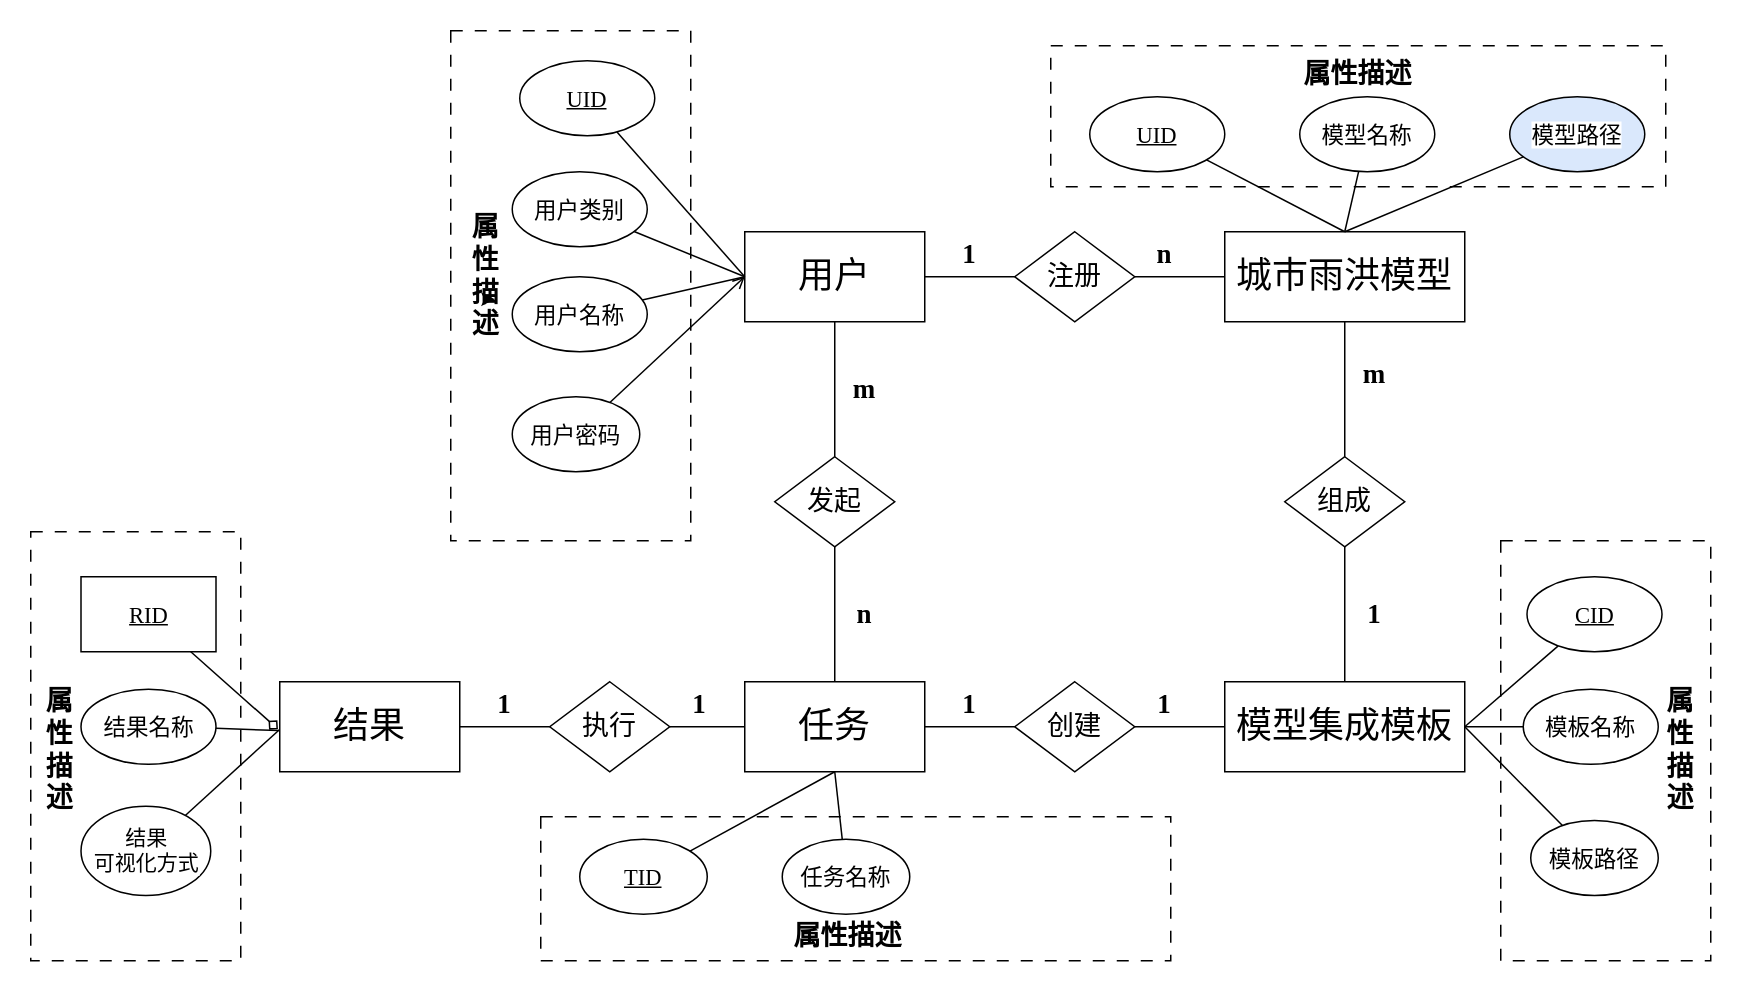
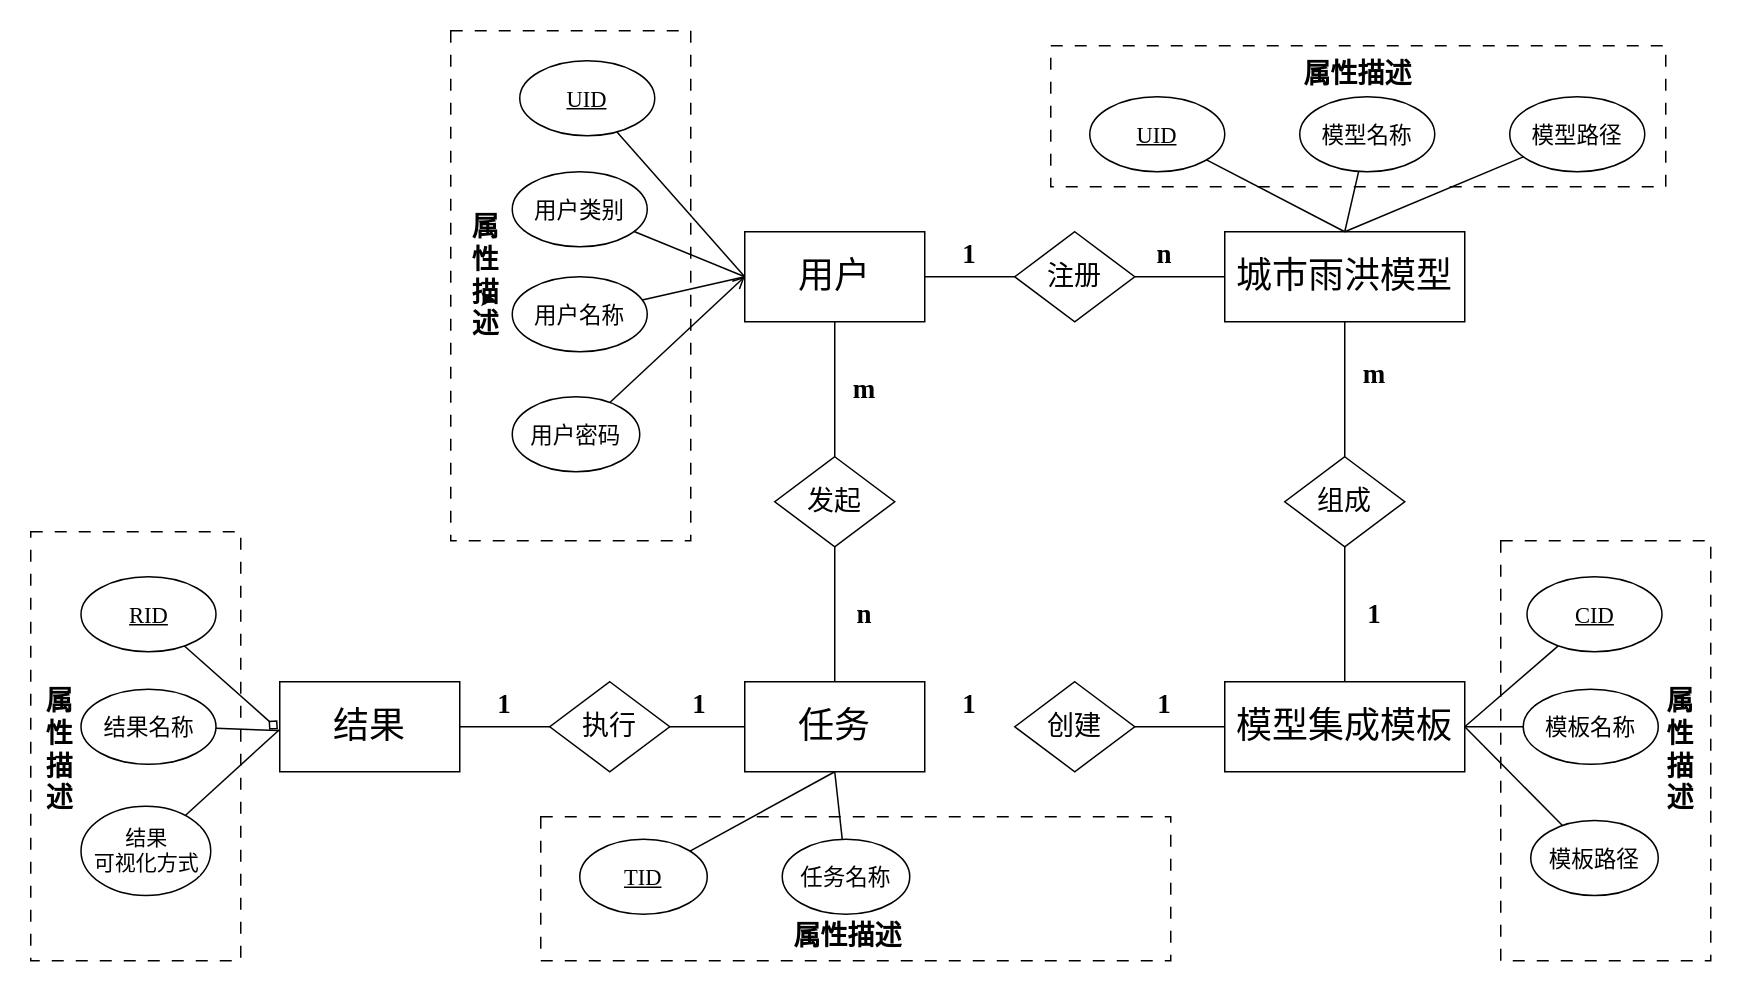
node "模型路径": fillcolor #dae8fc -> #ffffff
node "RID": shape rectangle -> ellipse
edge "任务" -- "创建": removed
